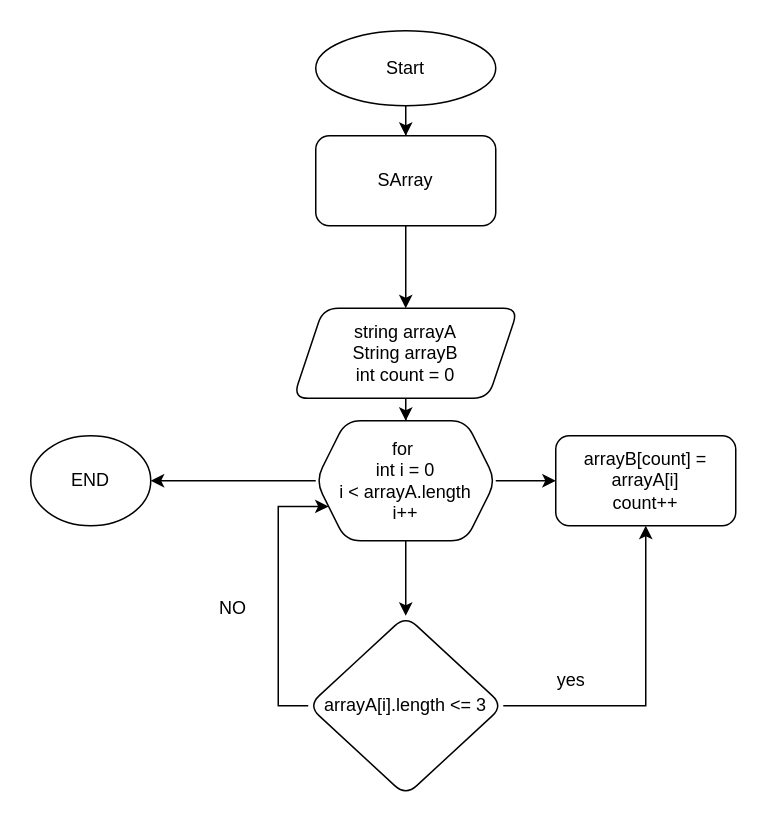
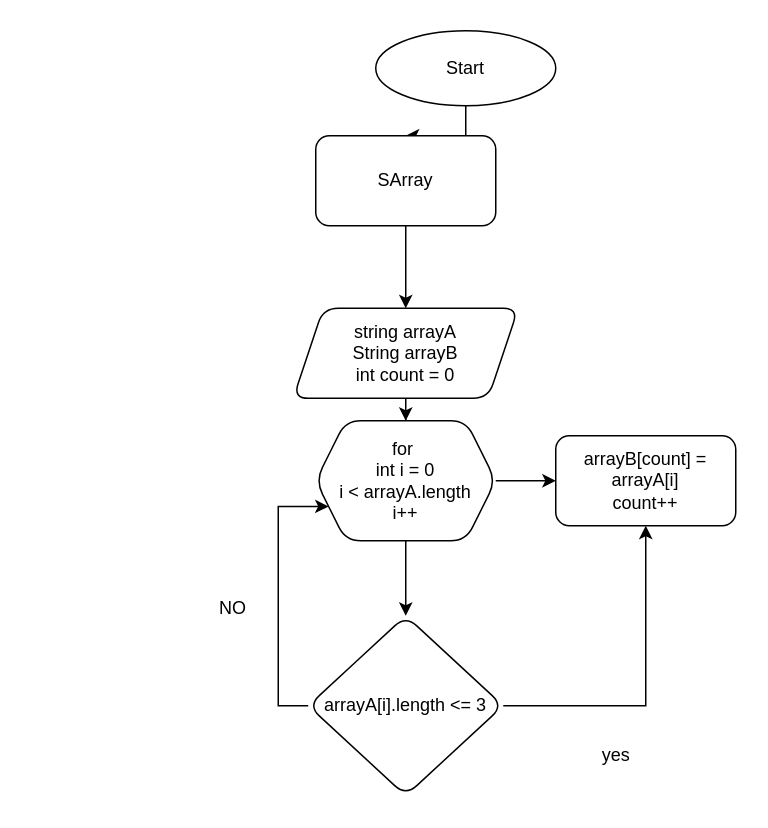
node "Start": moved (406, 68) -> (466, 68)
node "END": removed
edge "for int i = 0 i < arrayA.length i++" -> "END": removed
node "yes": moved (571, 680) -> (616, 755)
